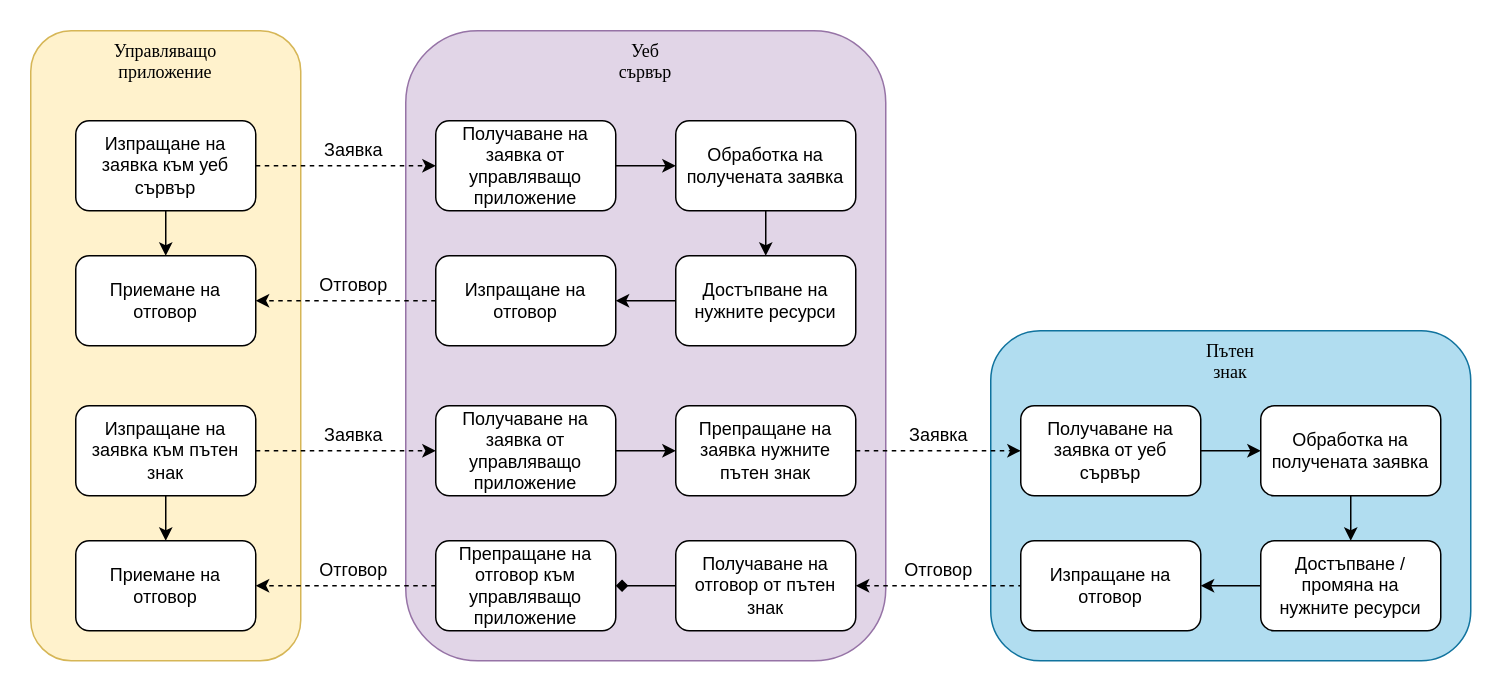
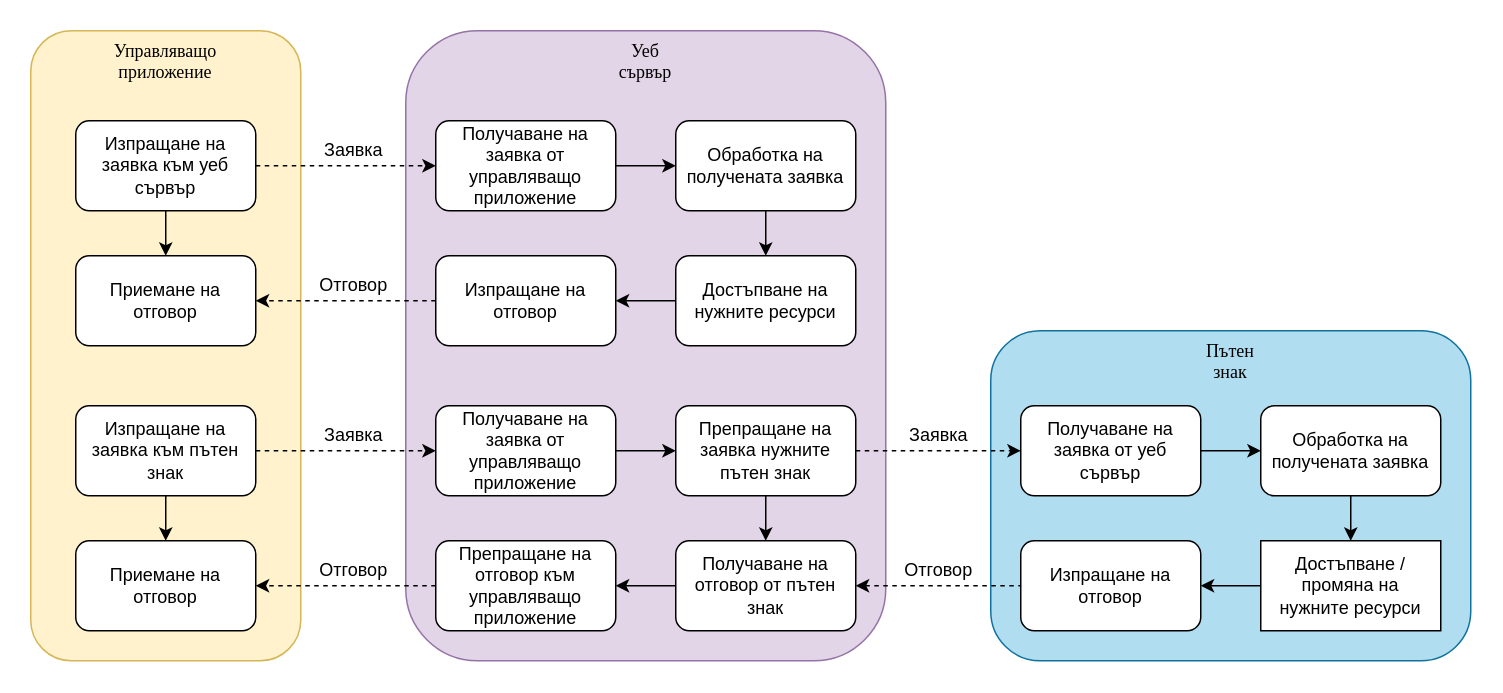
edge "Препращане на заявка нужните пътен знак" -> "Получаване на отговор от пътен знак": added
edge "Получаване на отговор от пътен знак" -> "Препращане на отговор към управляващо приложение": arrowhead diamond -> classic
node "Достъпване / промяна на нужните ресурси": shape rounded rectangle -> rectangle
